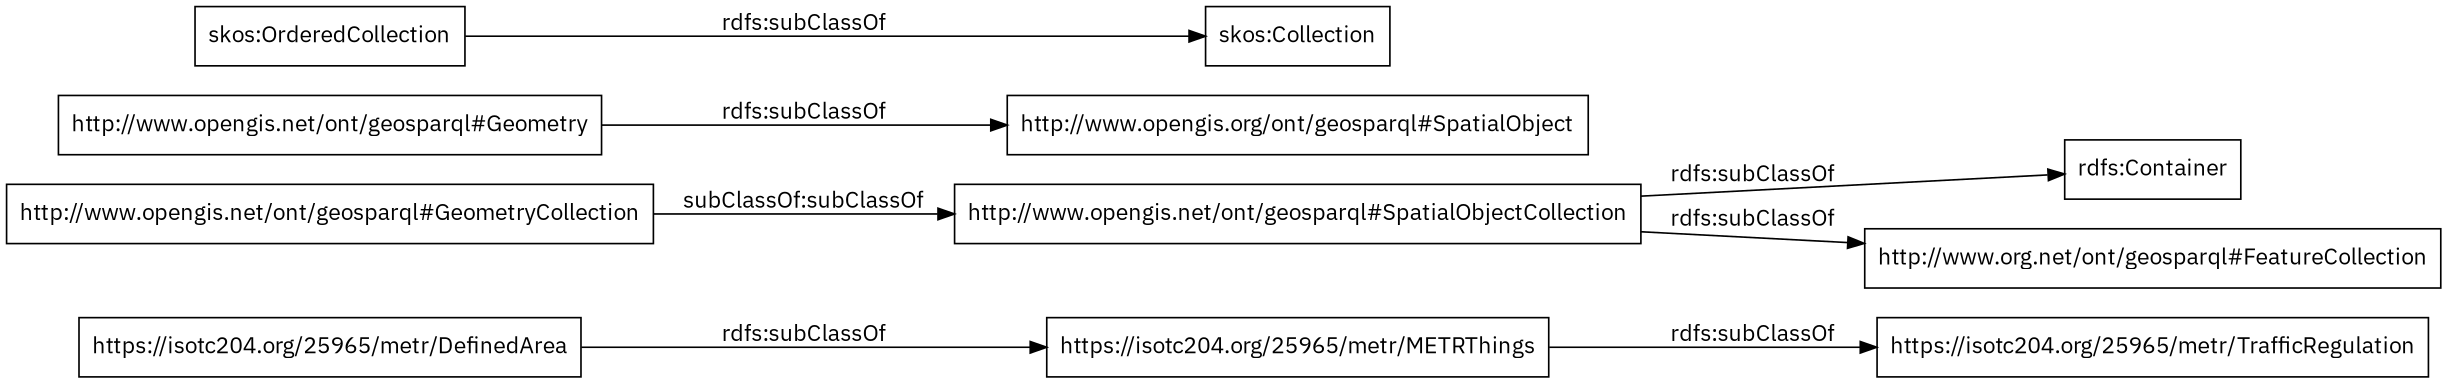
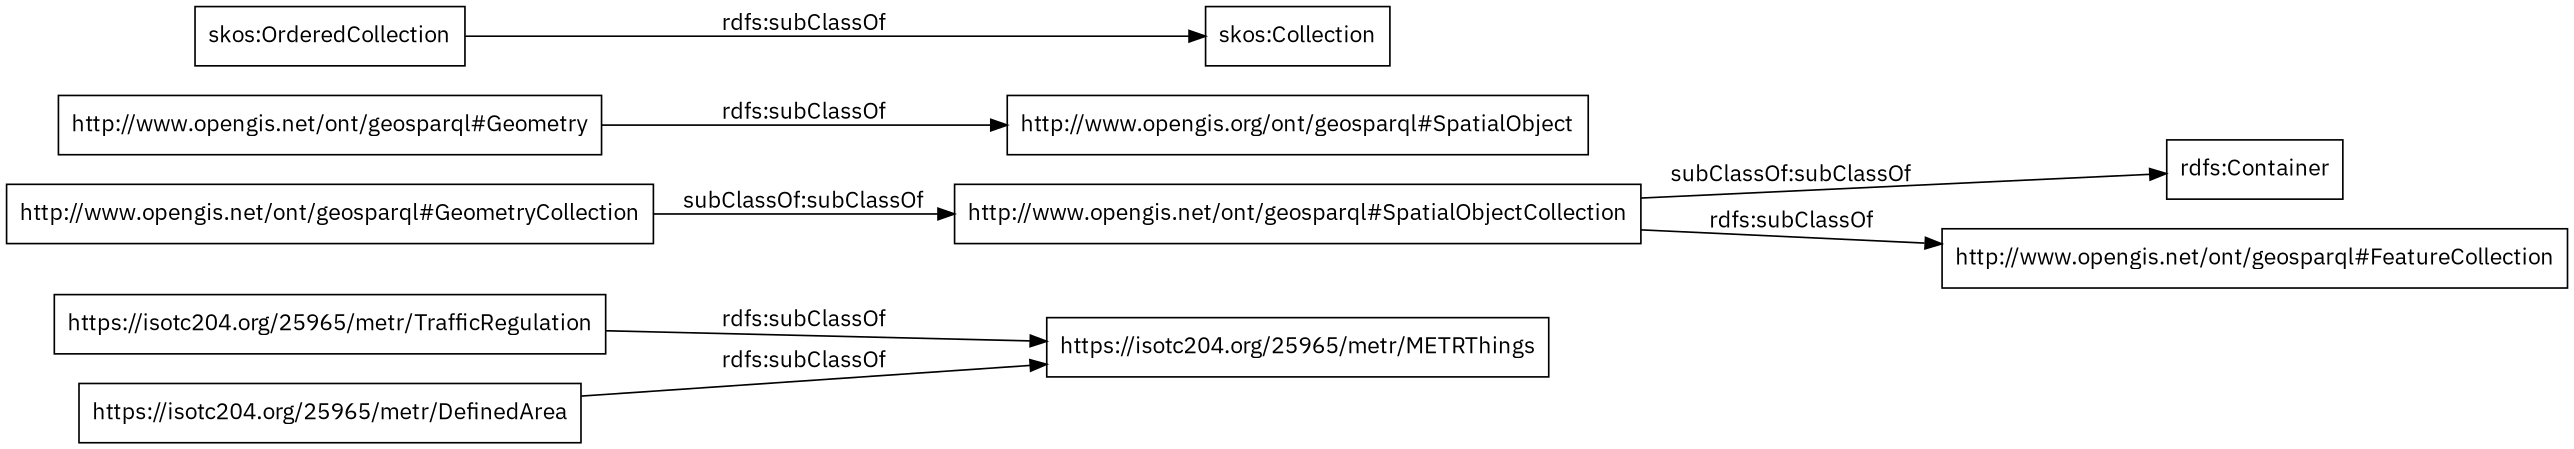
edge "http://www.opengis.net/ont/geosparql#SpatialObjectCollection" -> "rdfs:Container": label "rdfs:subClassOf" -> "subClassOf:subClassOf"
node "http://www.org.net/ont/geosparql#FeatureCollection": label "http://www.org.net/ont/geosparql#FeatureCollection" -> "http://www.opengis.net/ont/geosparql#FeatureCollection"
edge "https://isotc204.org/25965/metr/METRThings" -> "https://isotc204.org/25965/metr/TrafficRegulation": reversed
